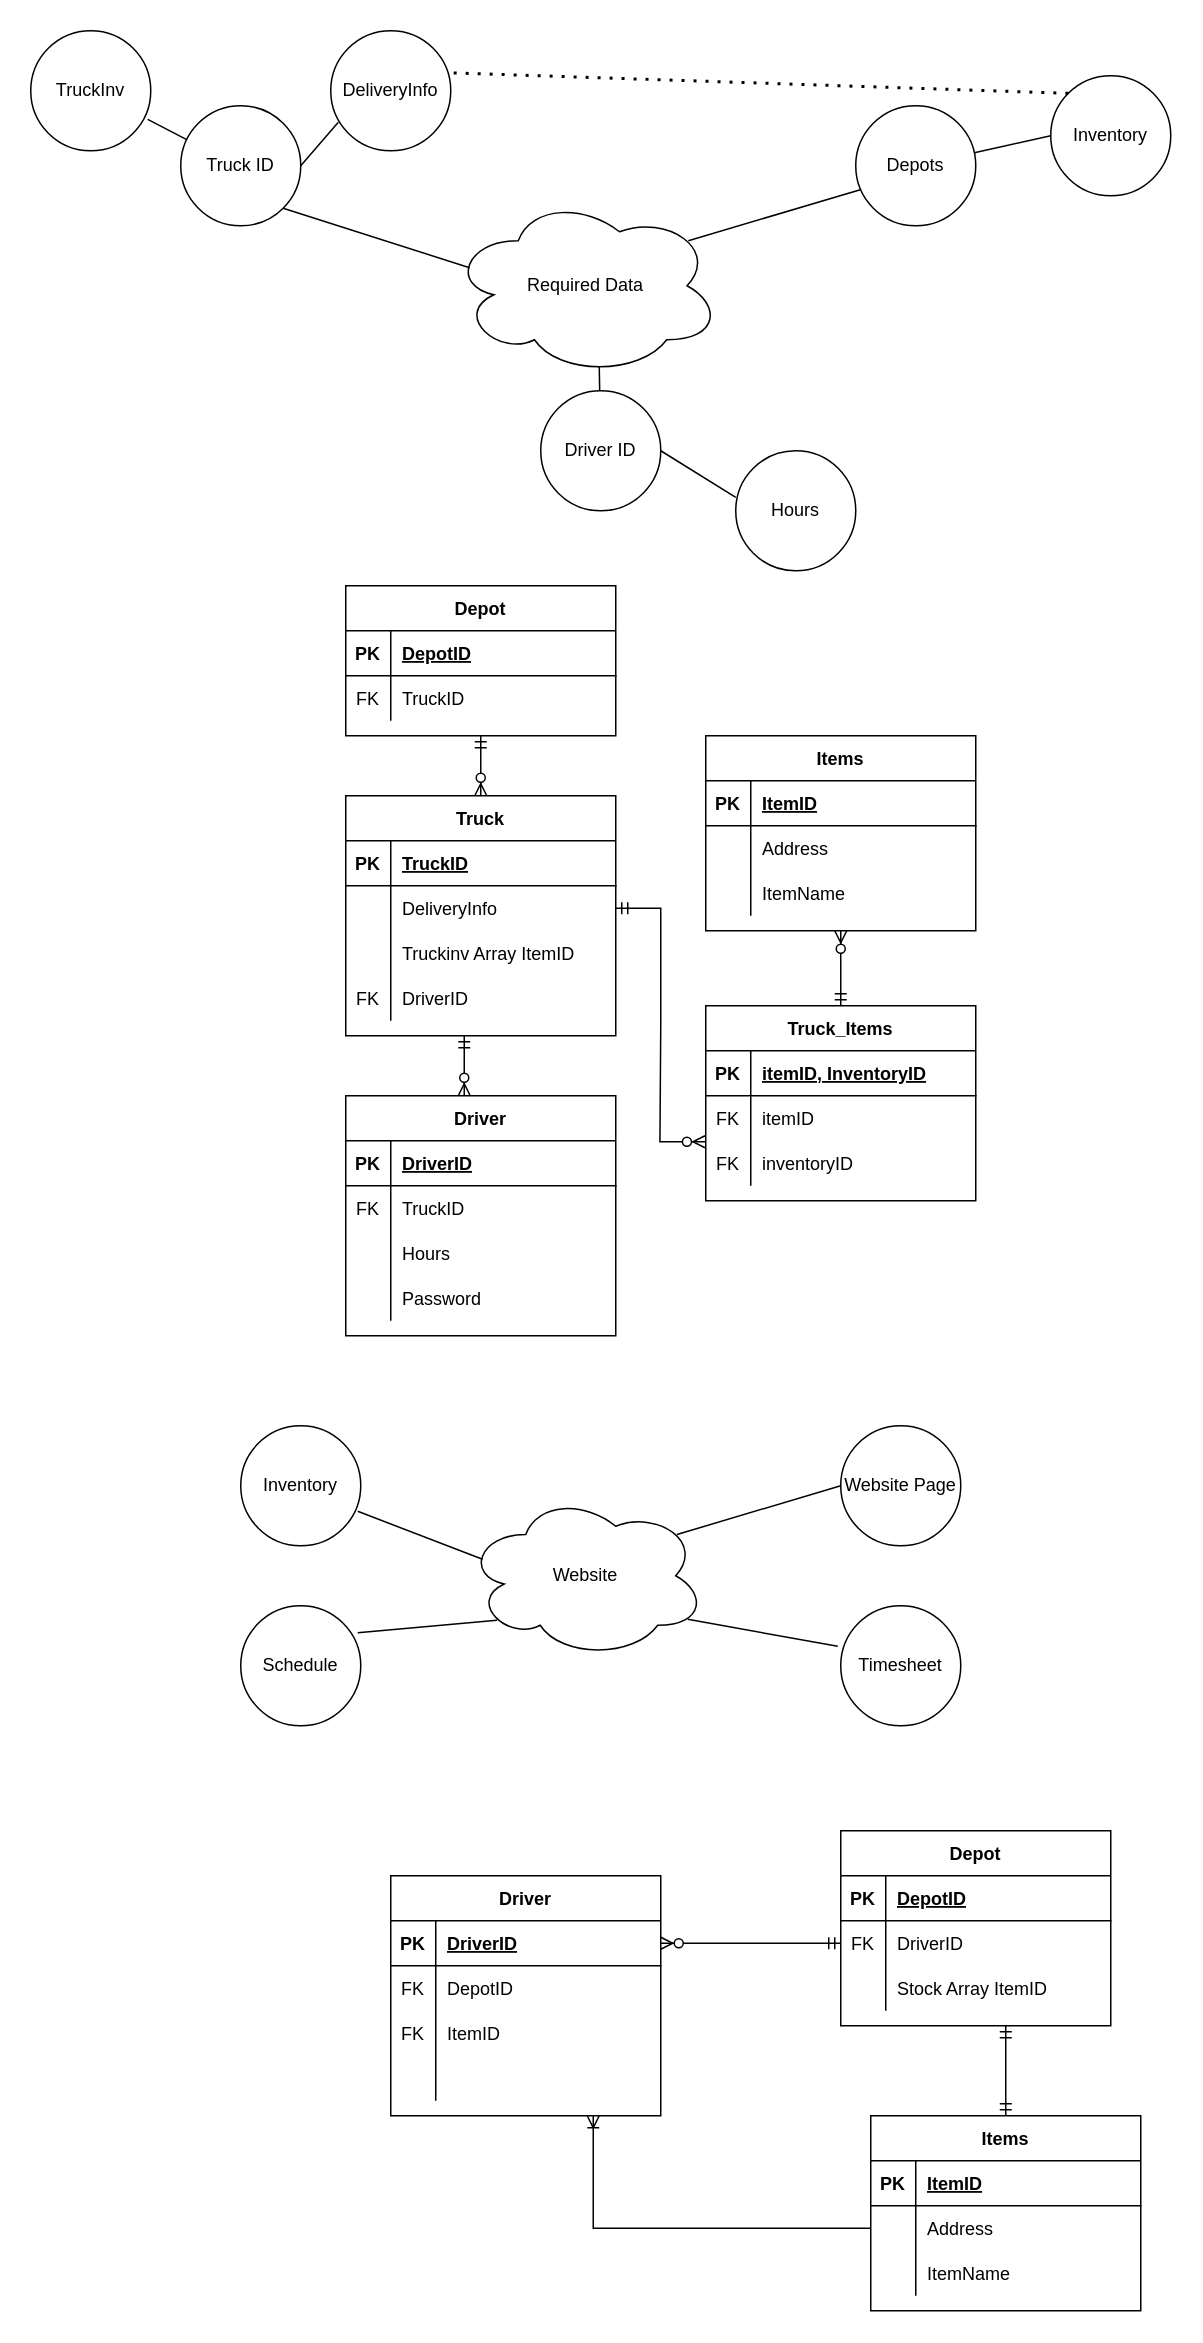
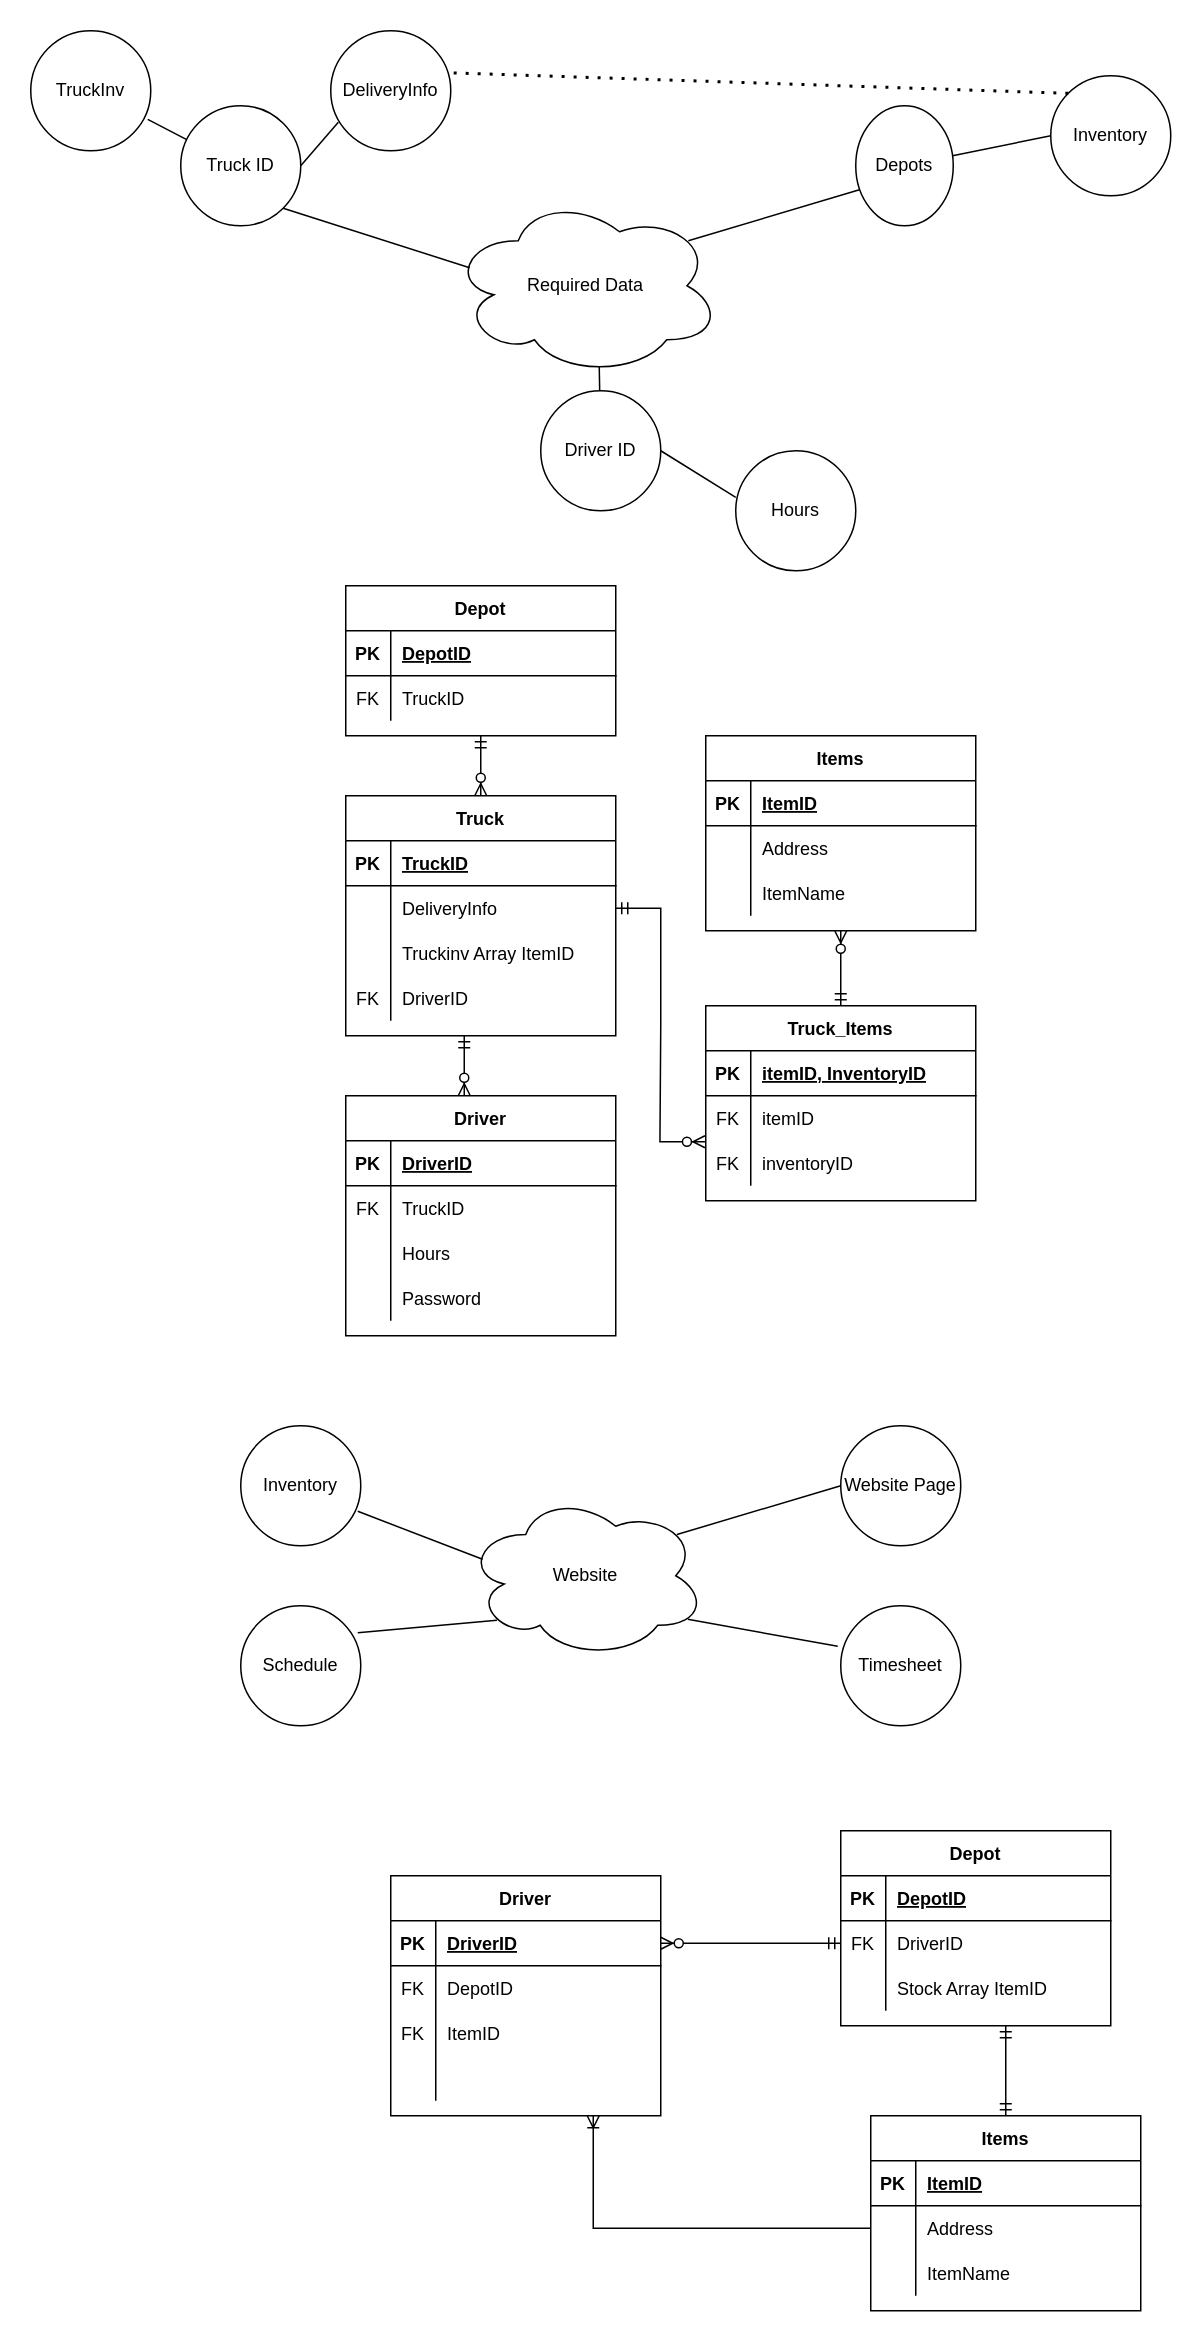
node "Depots": size 120x120 -> 98x120
